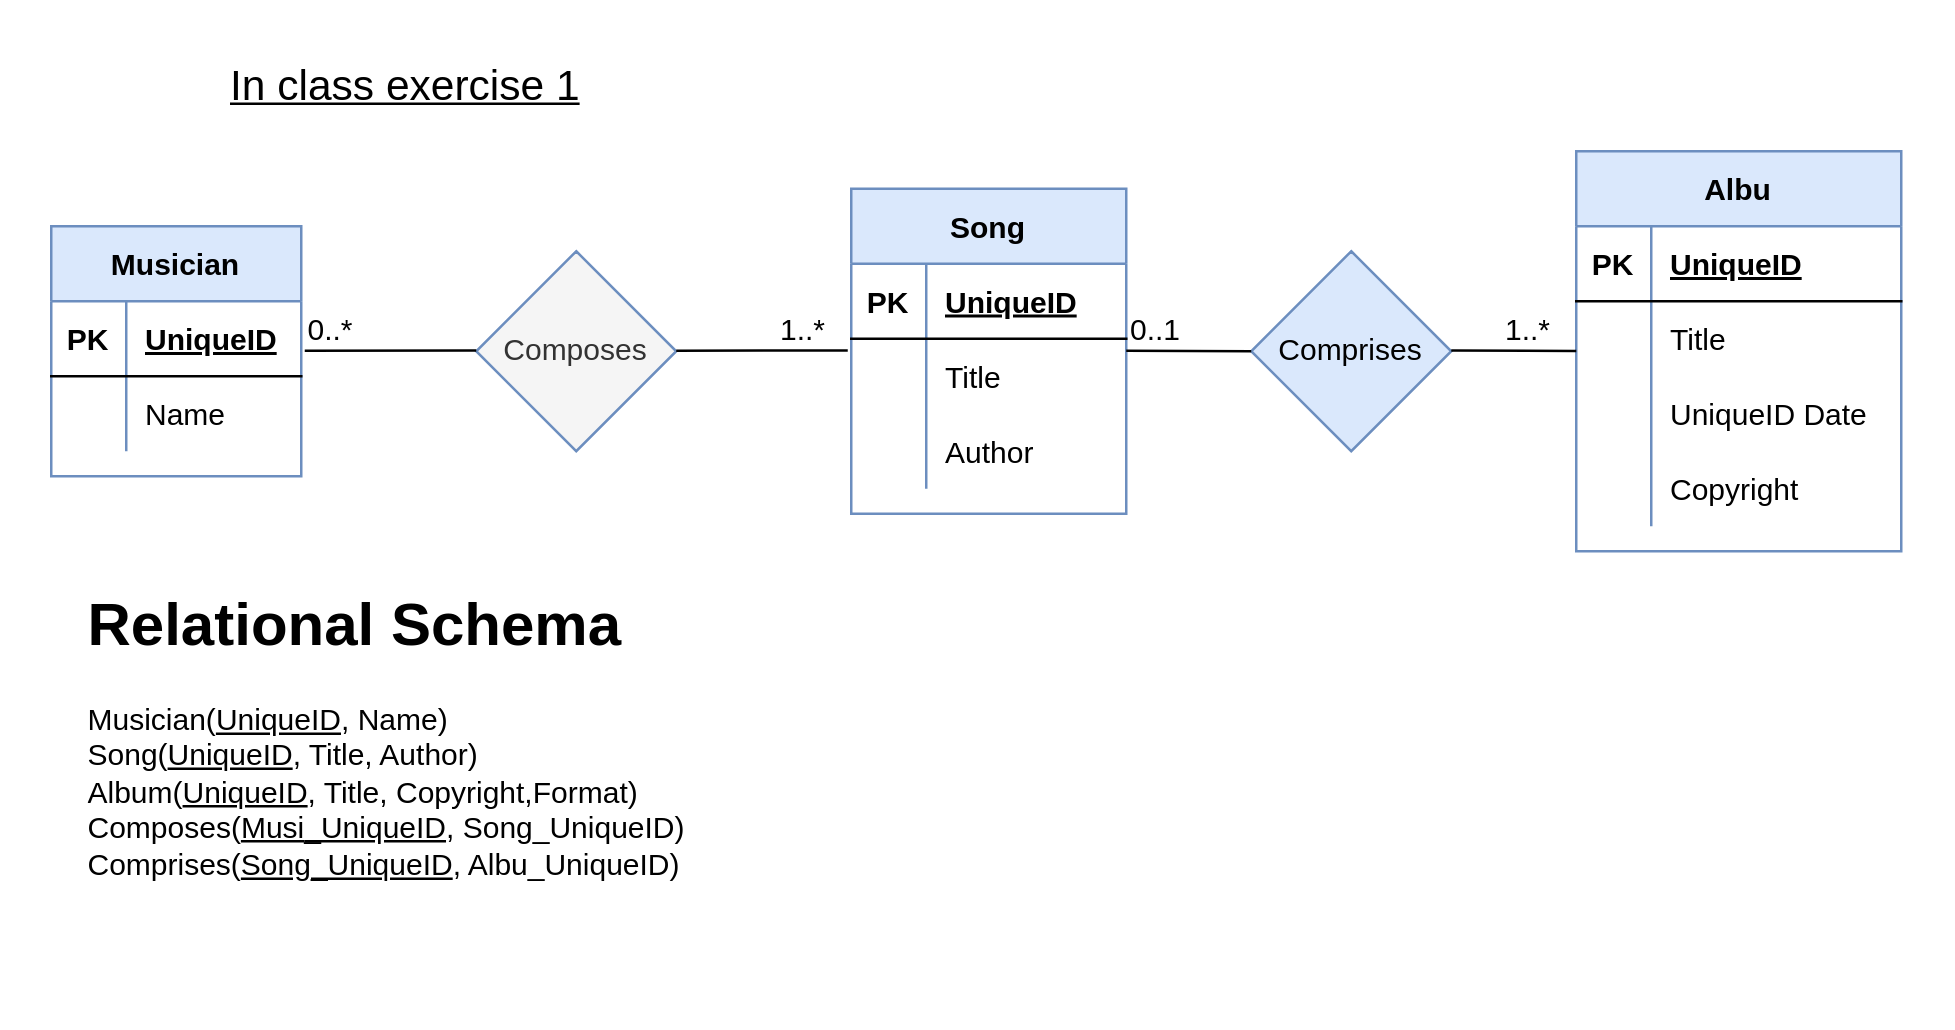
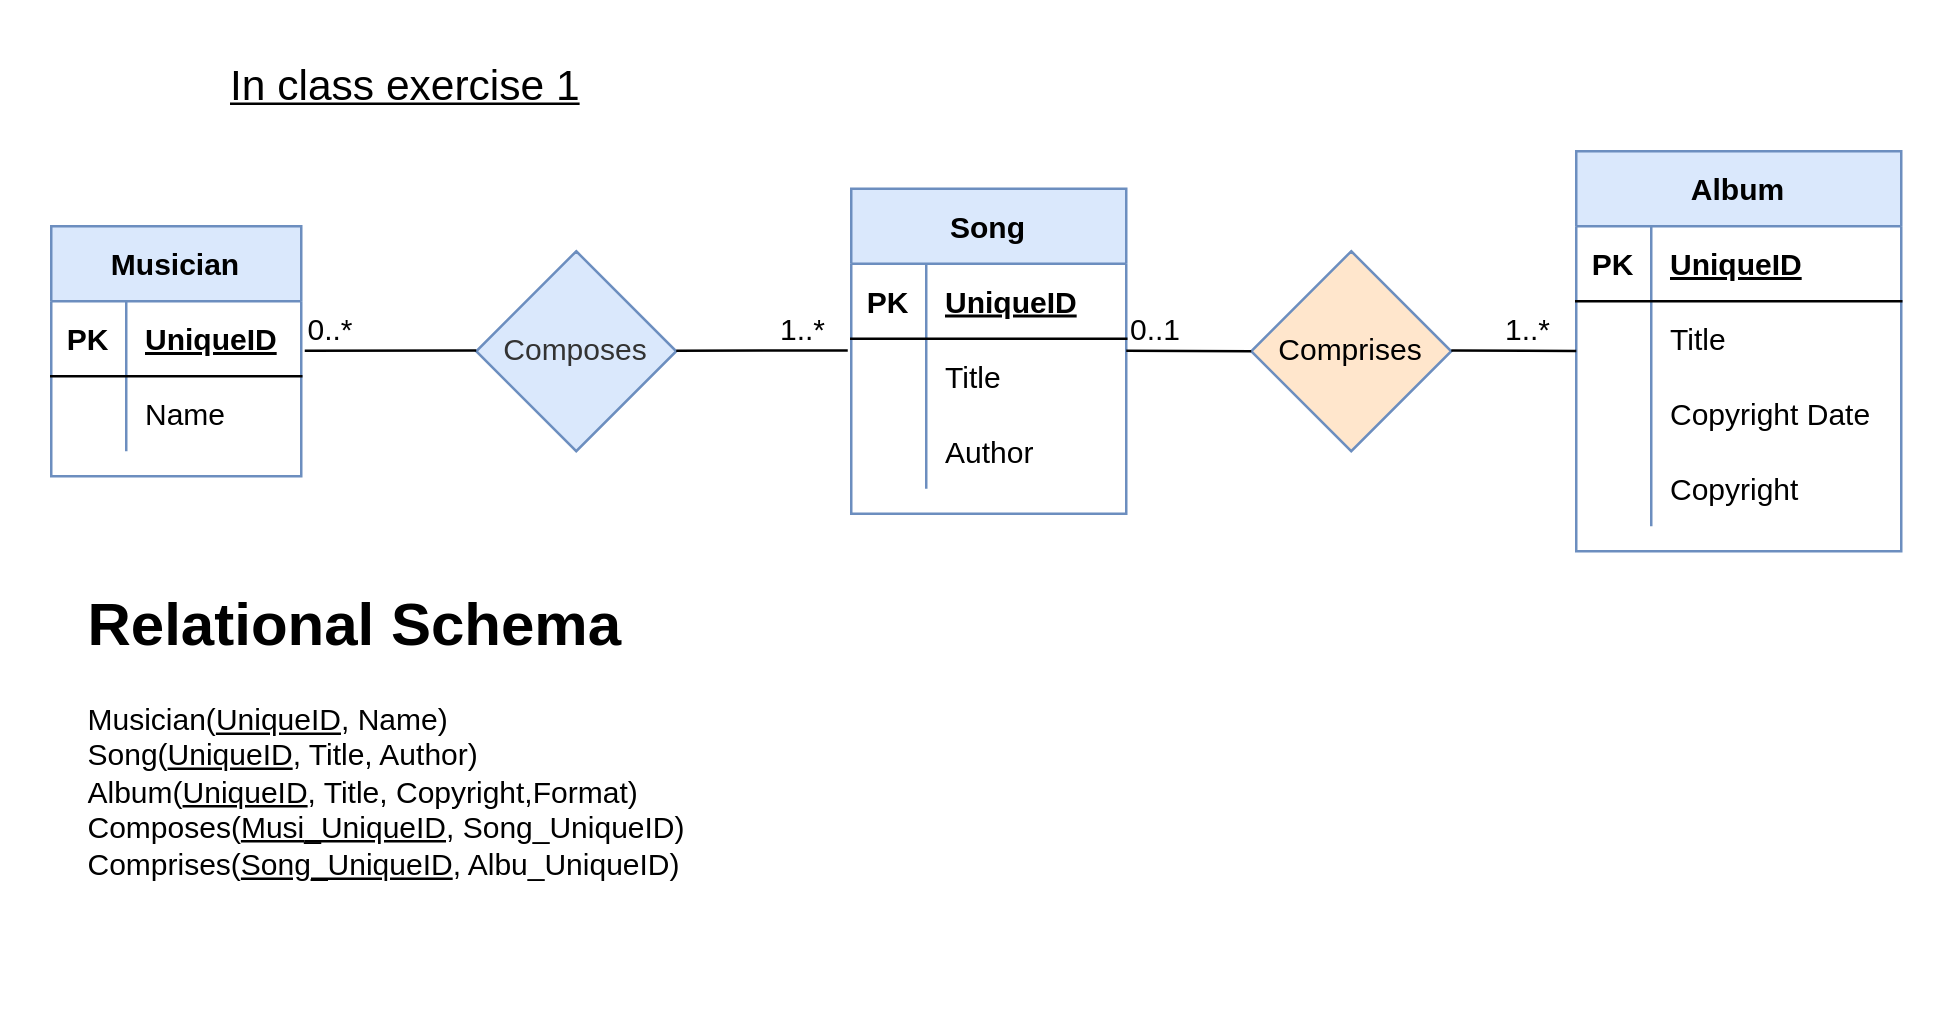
node "Albu": label "Albu" -> "Album"
node "Composes": fillcolor #f5f5f5 -> #dae8fc
node "Comprises": fillcolor #dae8fc -> #ffe6cc
node "UniqueID Date": label "UniqueID Date" -> "Copyright Date"
